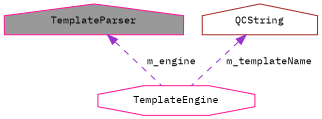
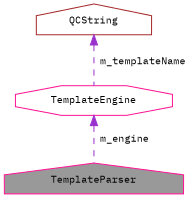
edge "TemplateEngine" -> "TemplateParser": reversed
